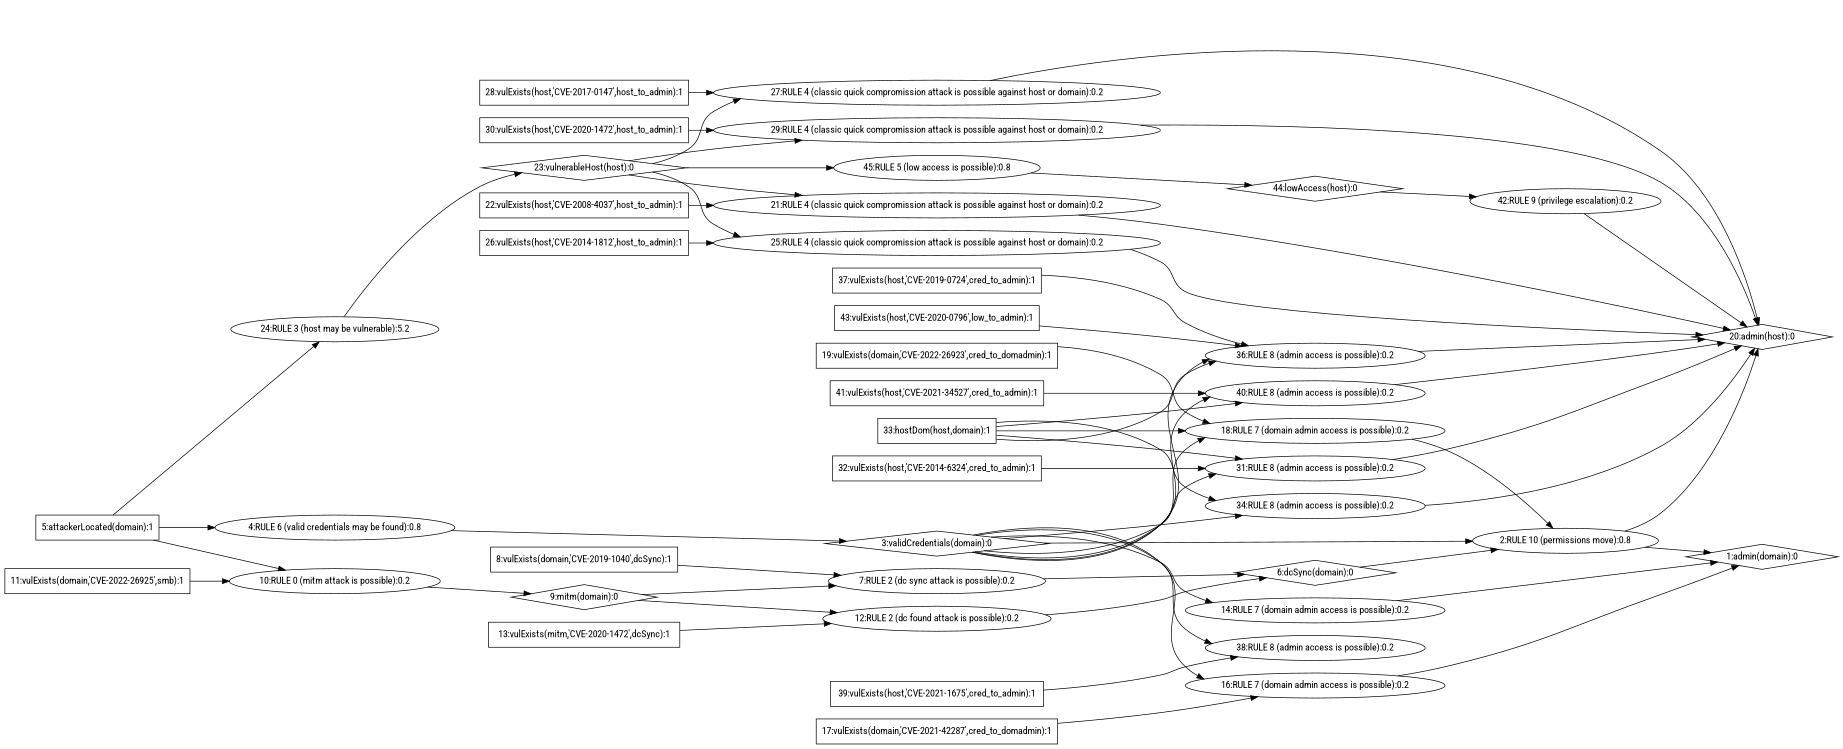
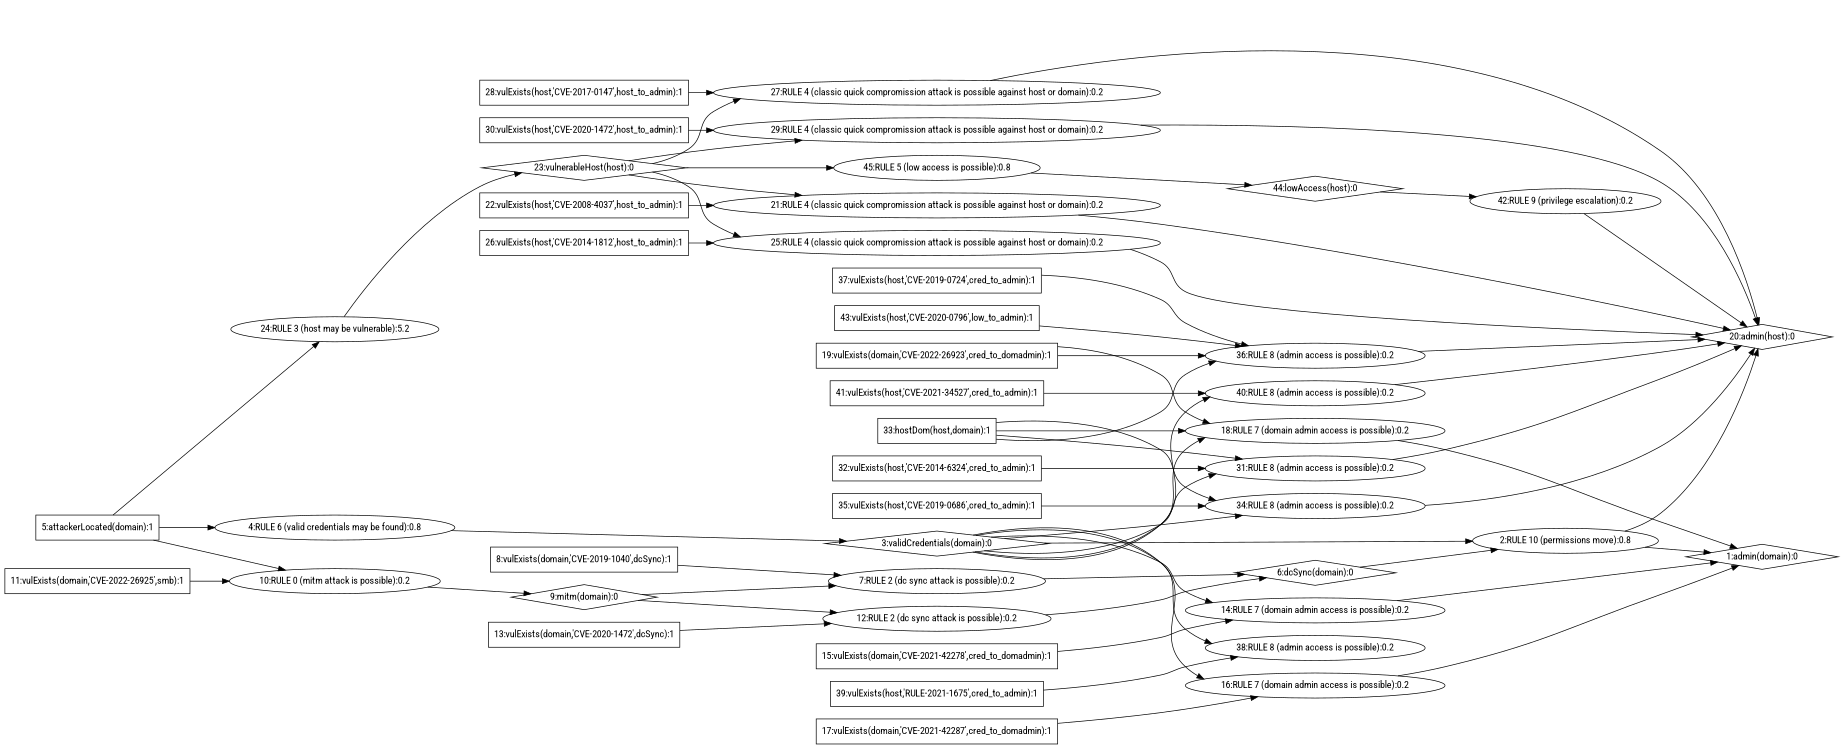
edge "33:hostDom(host,domain):1" -> "40:RULE 8 (admin access is possible):0.2": removed
edge "18:RULE 7 (domain admin access is possible):0.2" -> "2:RULE 10 (permissions move):0.8": now "18:RULE 7 (domain admin access is possible):0.2" -> "1:admin(domain):0"
node "35:vulExists(host,'CVE-2019-0686',cred_to_admin):1": added
edge "3:validCredentials(domain):0" -> "36:RULE 8 (admin access is possible):0.2": now "19:vulExists(domain,'CVE-2022-26923',cred_to_domadmin):1" -> "36:RULE 8 (admin access is possible):0.2"
node "12:RULE 2 (dc found attack is possible):0.2": label "12:RULE 2 (dc found attack is possible):0.2" -> "12:RULE 2 (dc sync attack is possible):0.2"
node "13:vulExists(mitm,'CVE-2020-1472',dcSync):1": label "13:vulExists(mitm,'CVE-2020-1472',dcSync):1" -> "13:vulExists(domain,'CVE-2020-1472',dcSync):1"
node "15:vulExists(domain,'CVE-2021-42278',cred_to_domadmin):1": added
node "39:vulExists(host,'CVE-2021-1675',cred_to_admin):1": label "39:vulExists(host,'CVE-2021-1675',cred_to_admin):1" -> "39:vulExists(host,'RULE-2021-1675',cred_to_admin):1"
